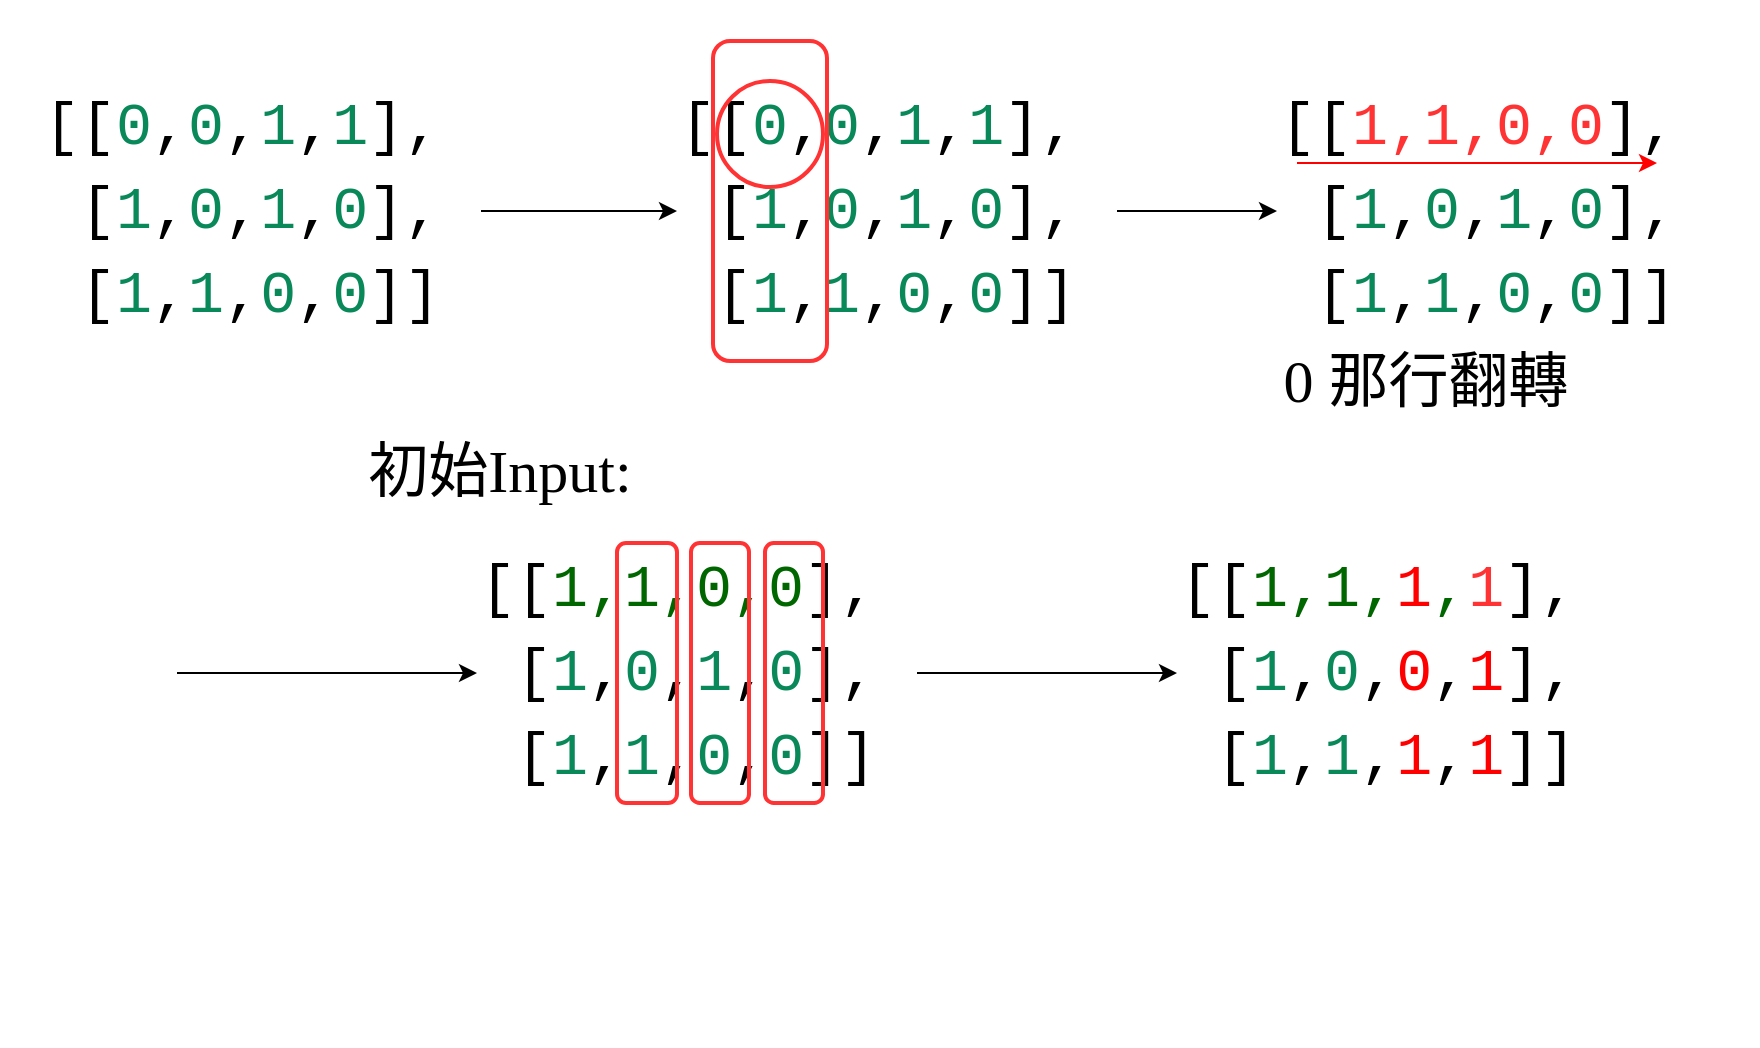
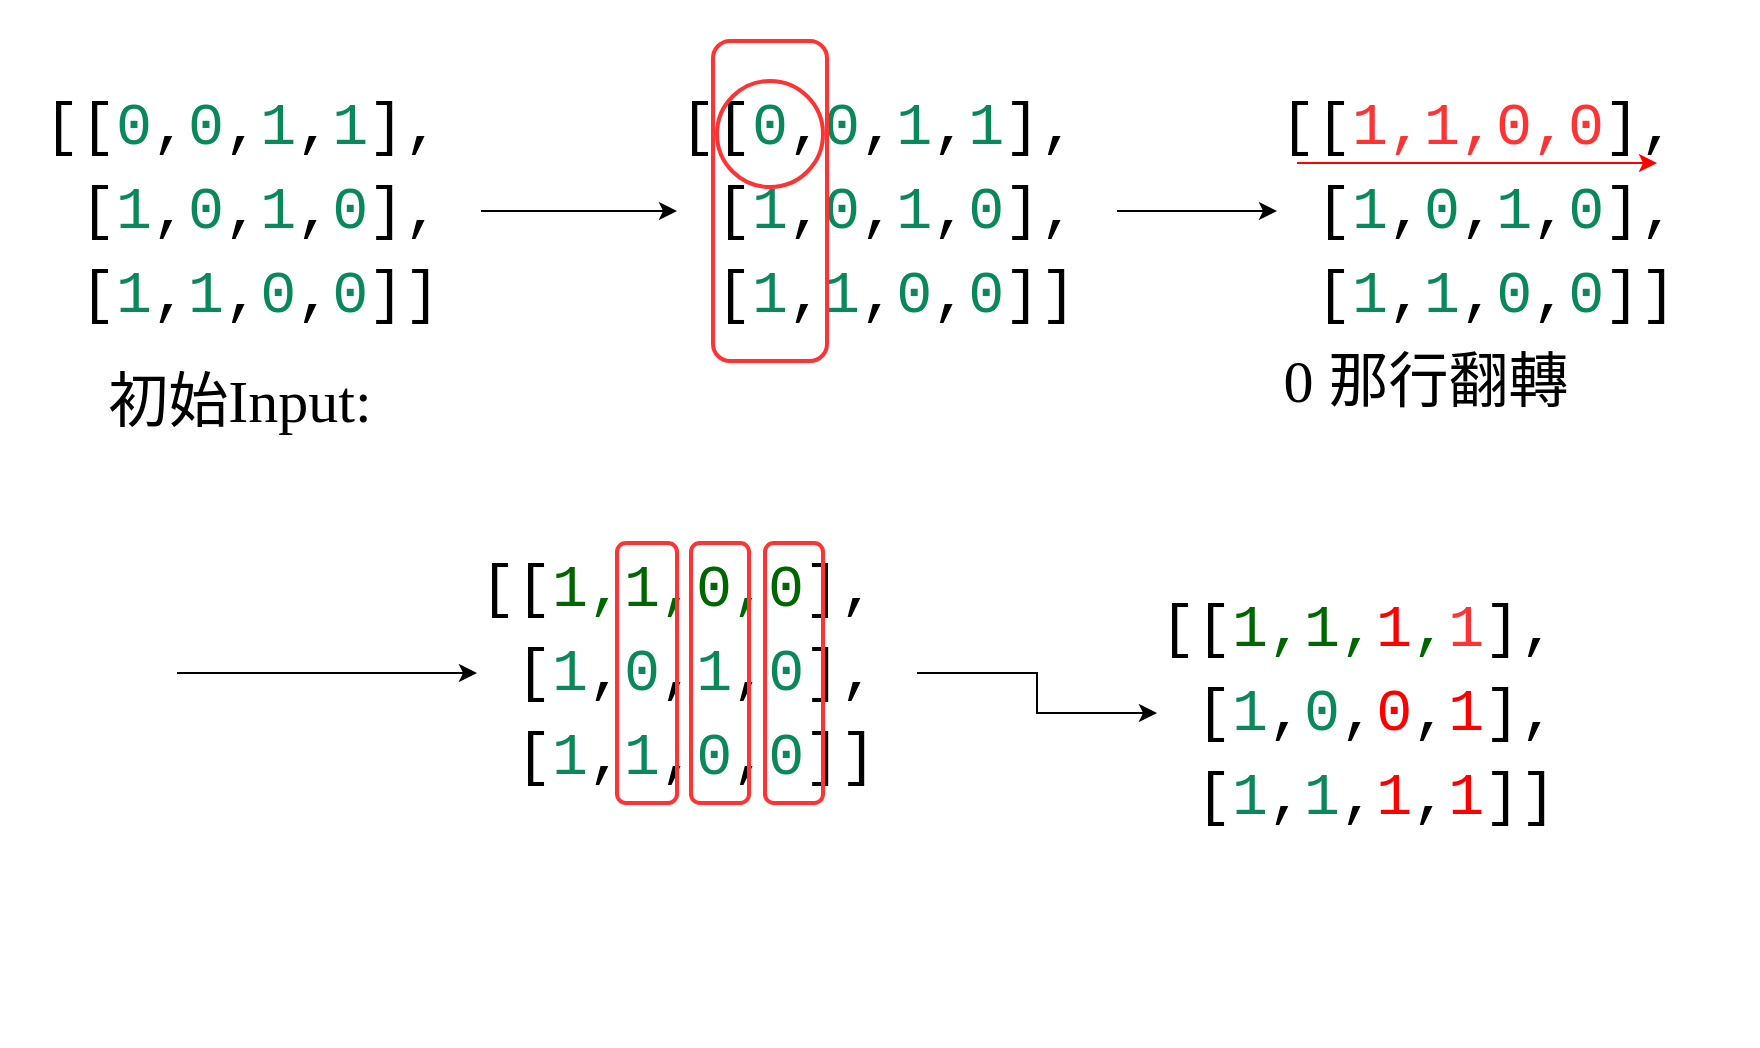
node "初始Input:": moved (501, 470) -> (241, 400)
node "[[1,1,1,1], [1,0,0,1], [1,1,1,1]]": moved (1397, 673) -> (1377, 713)
